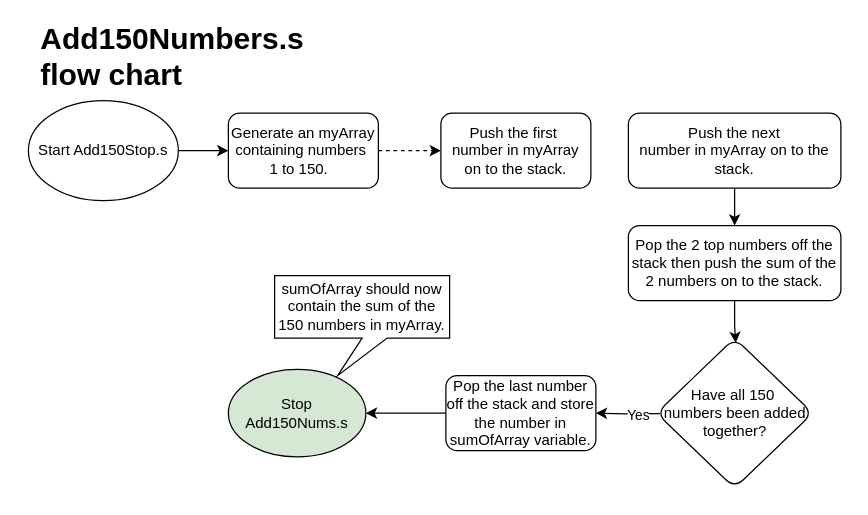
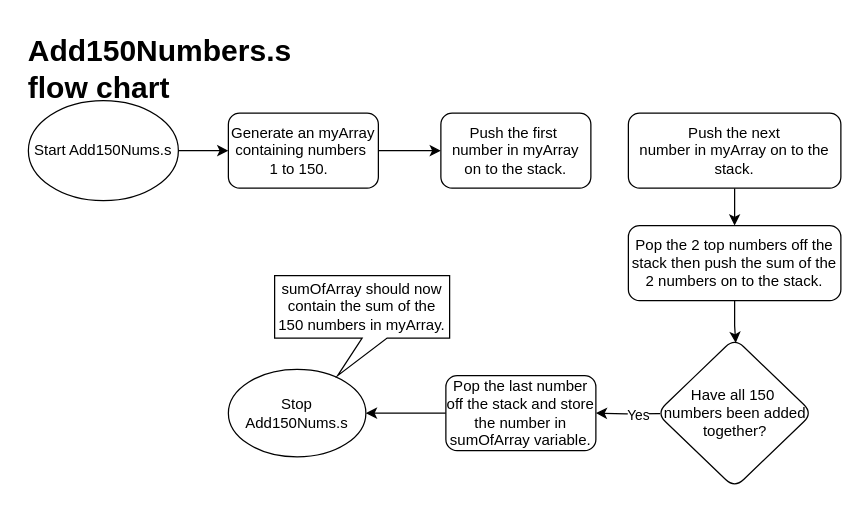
node "Add150Numbers.s flow chart": moved (176, 51) -> (163, 63)
node "Start Add150Stop.s": label "Start Add150Stop.s" -> "Start Add150Nums.s"
edge "Generate an myArray containing numbers 1 to 150." -> "Push the first number in myArray on to the stack.": style dashed -> solid
node "Stop Add150Nums.s": fillcolor #d5e8d4 -> #ffffff
